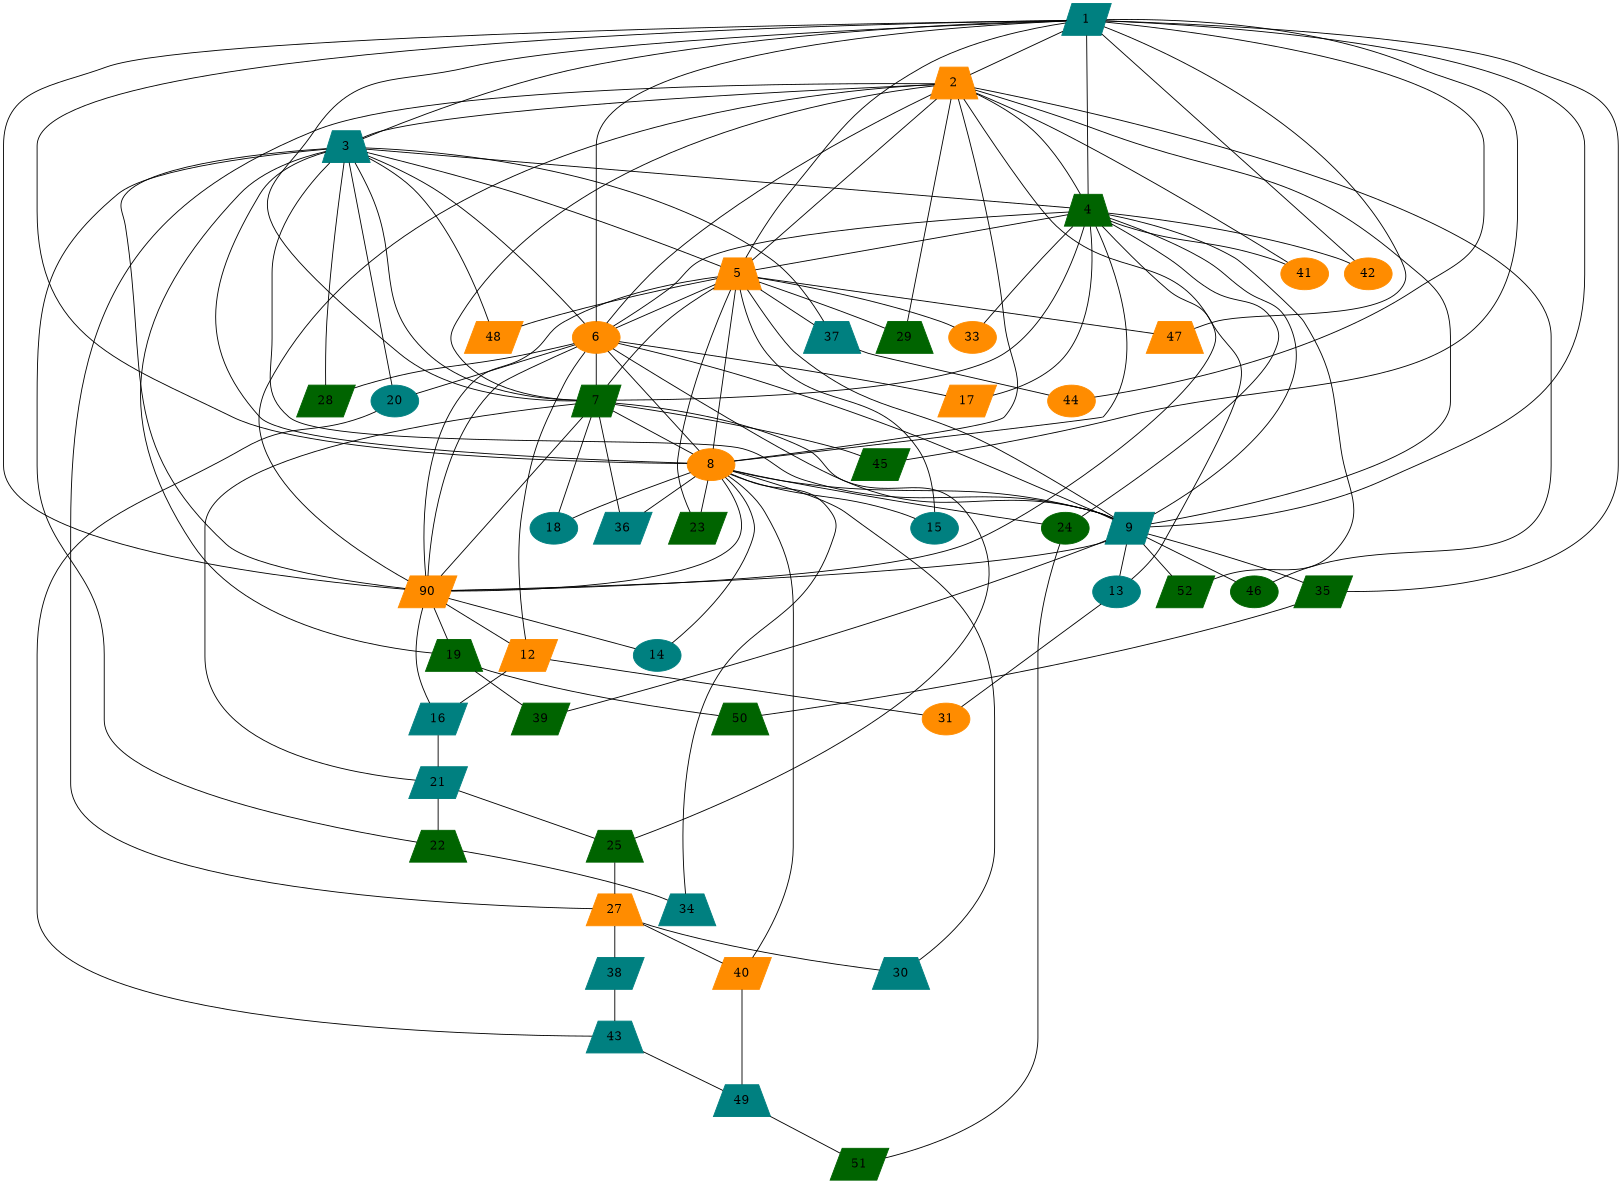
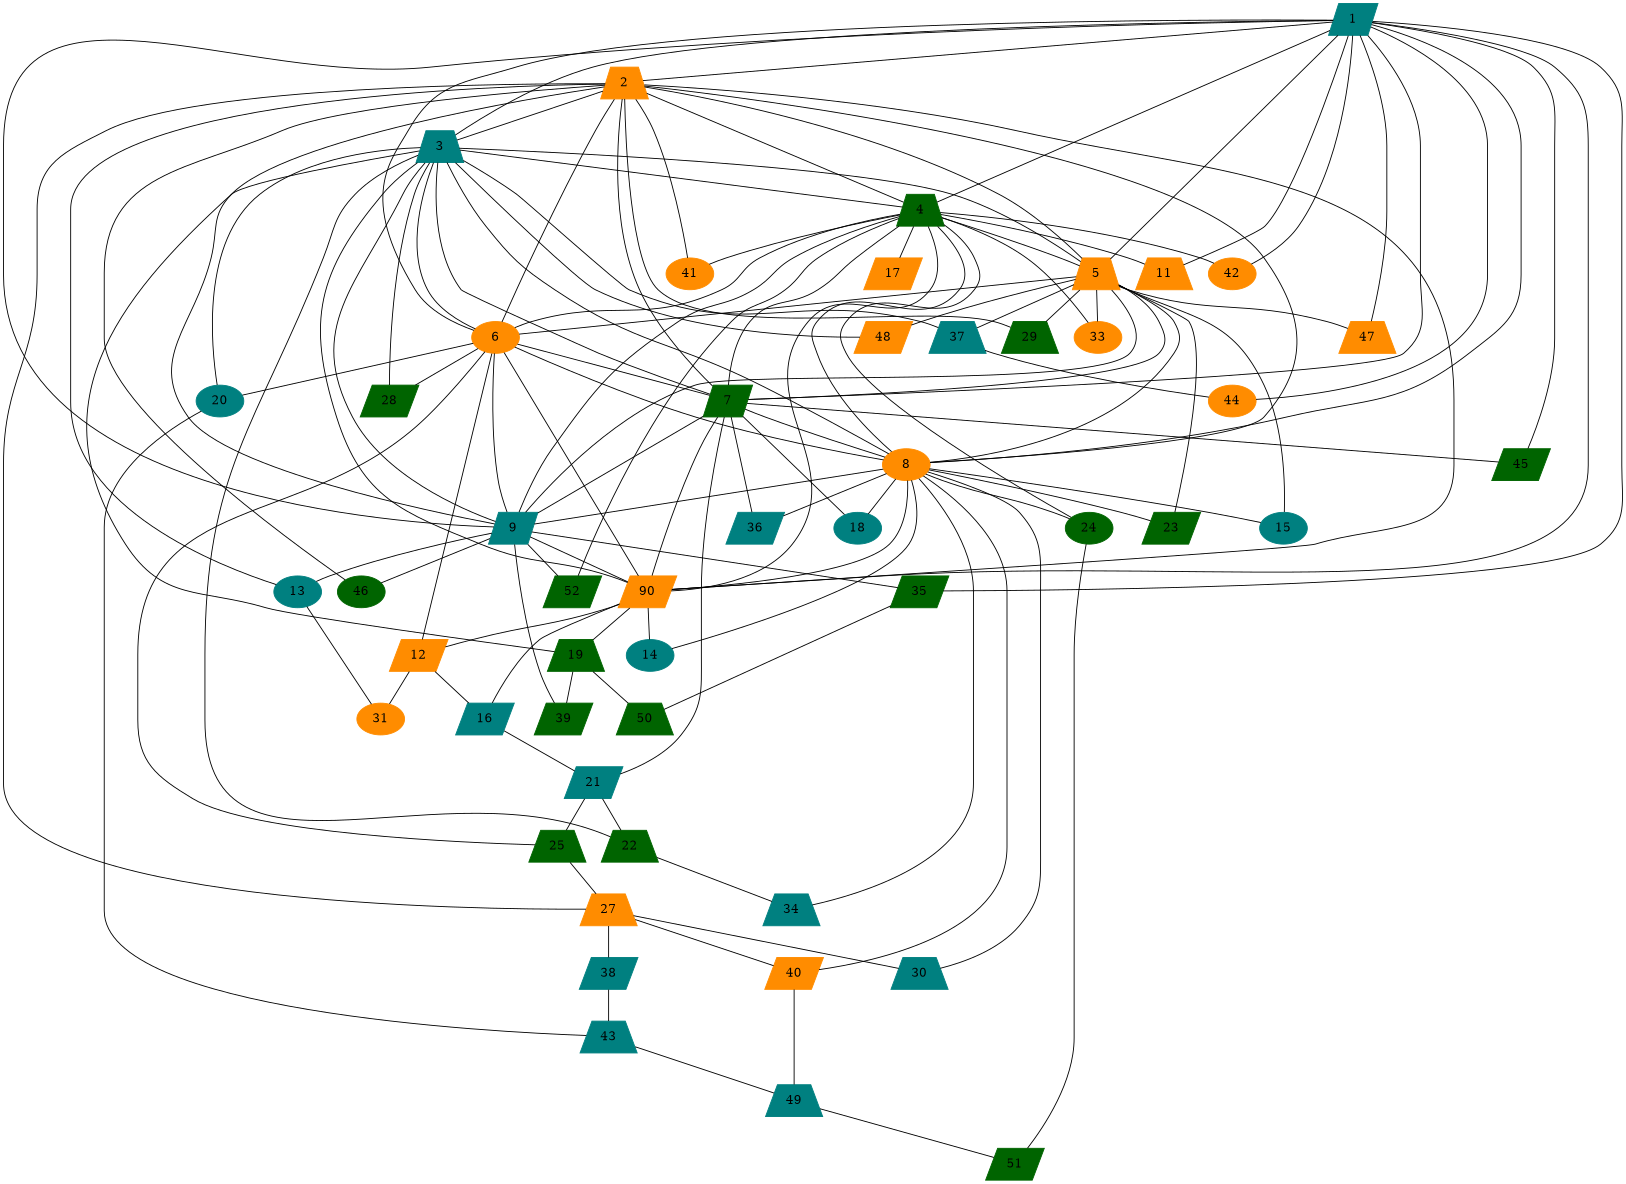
node "11": added
edge "5" -- "90": removed
edge "6" -- "17": removed
